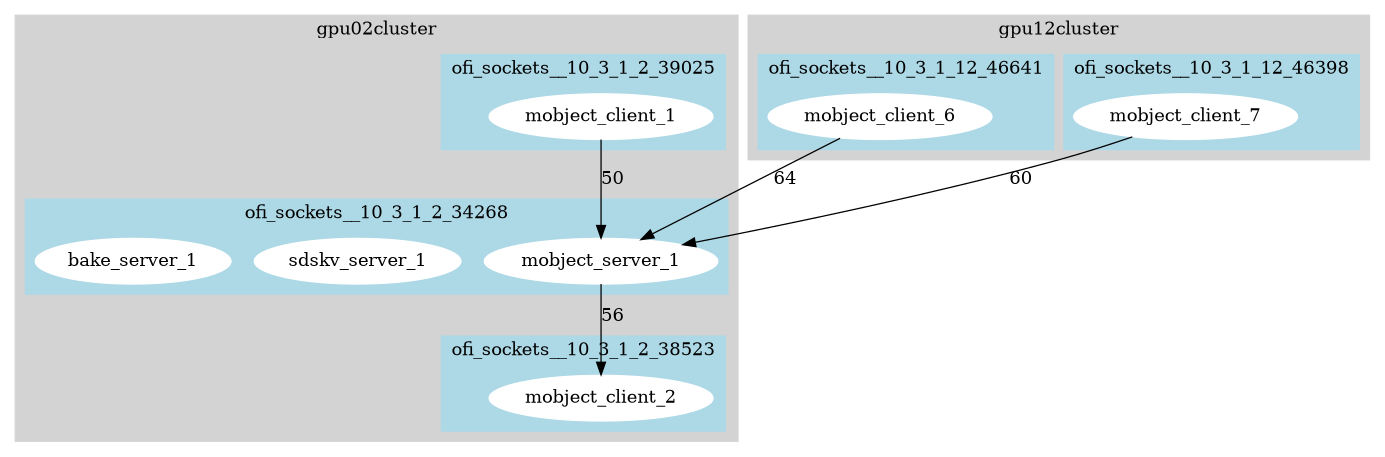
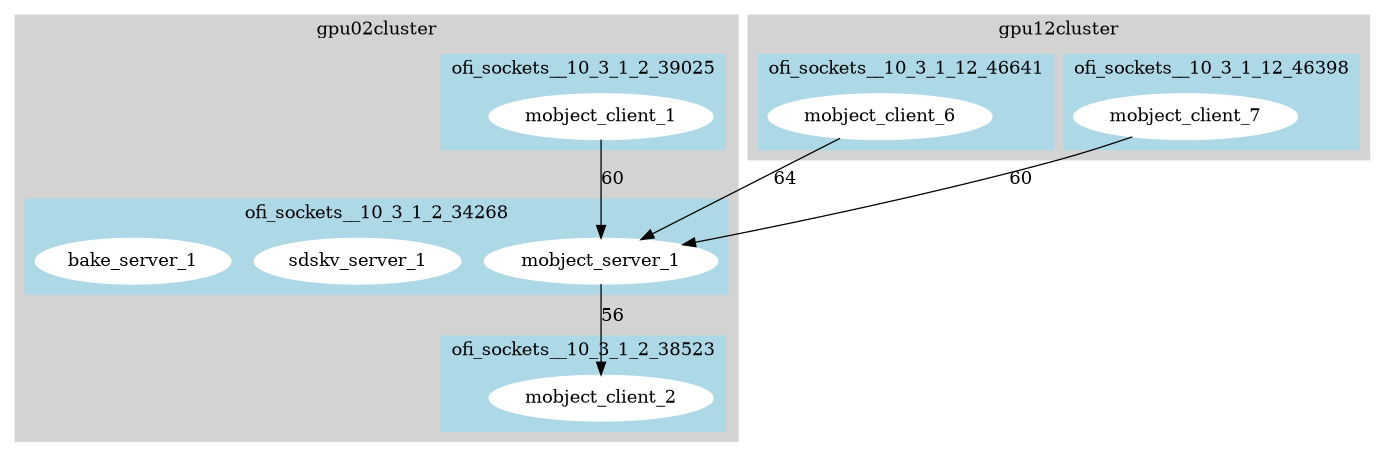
edge "mobject_client_1" -> "mobject_server_1": label "50" -> "60"
